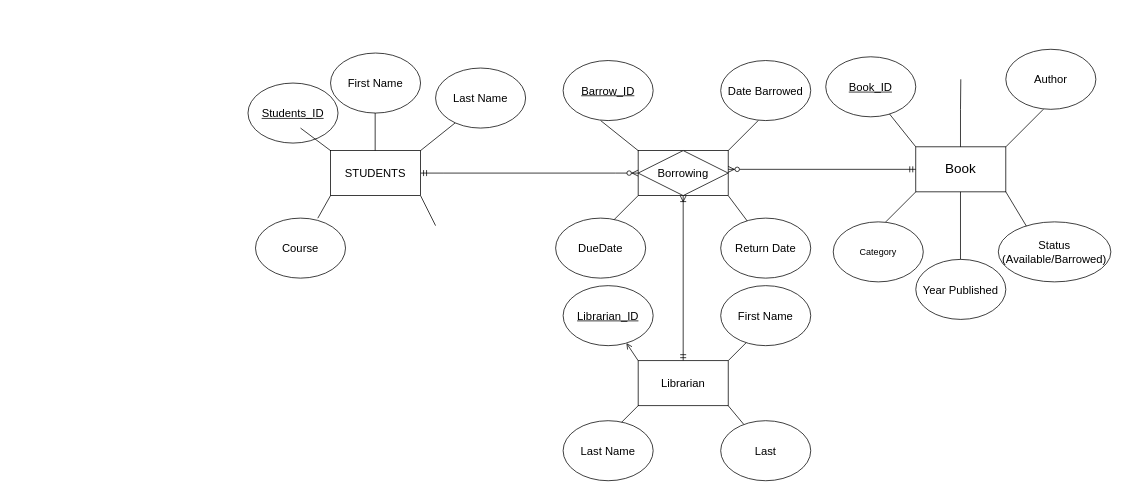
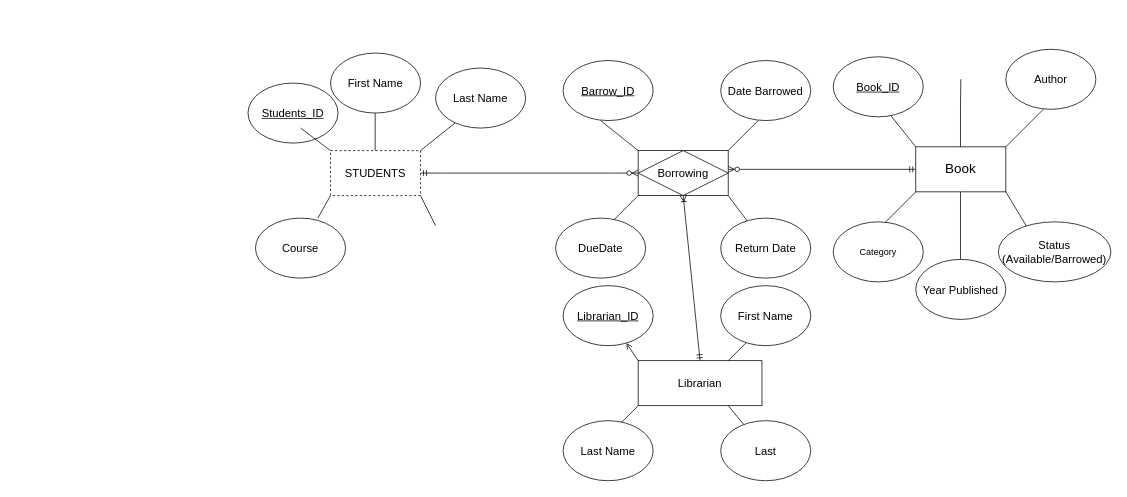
node "Book_ID": moved (870, 87) -> (878, 87)
node "STUDENTS": style solid -> dashed
node "Librarian": size 90x45 -> 124x45
